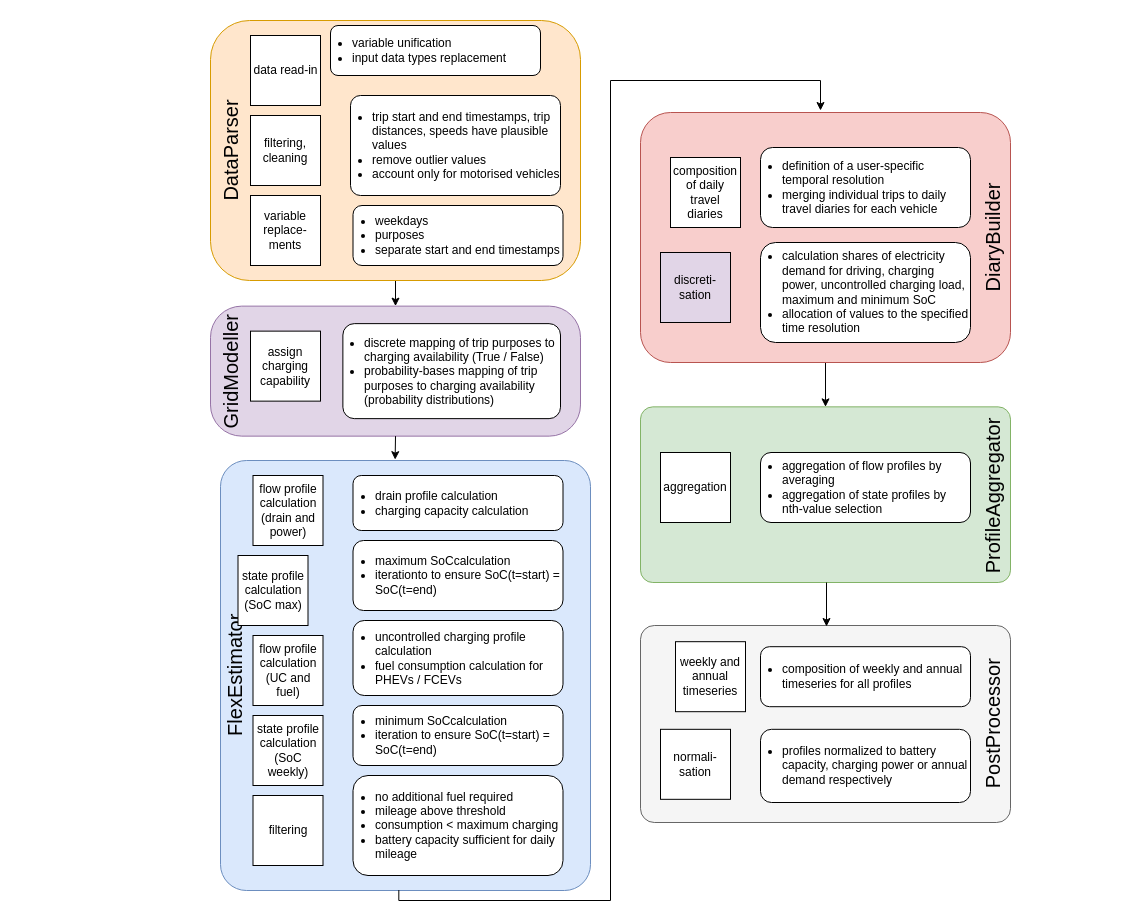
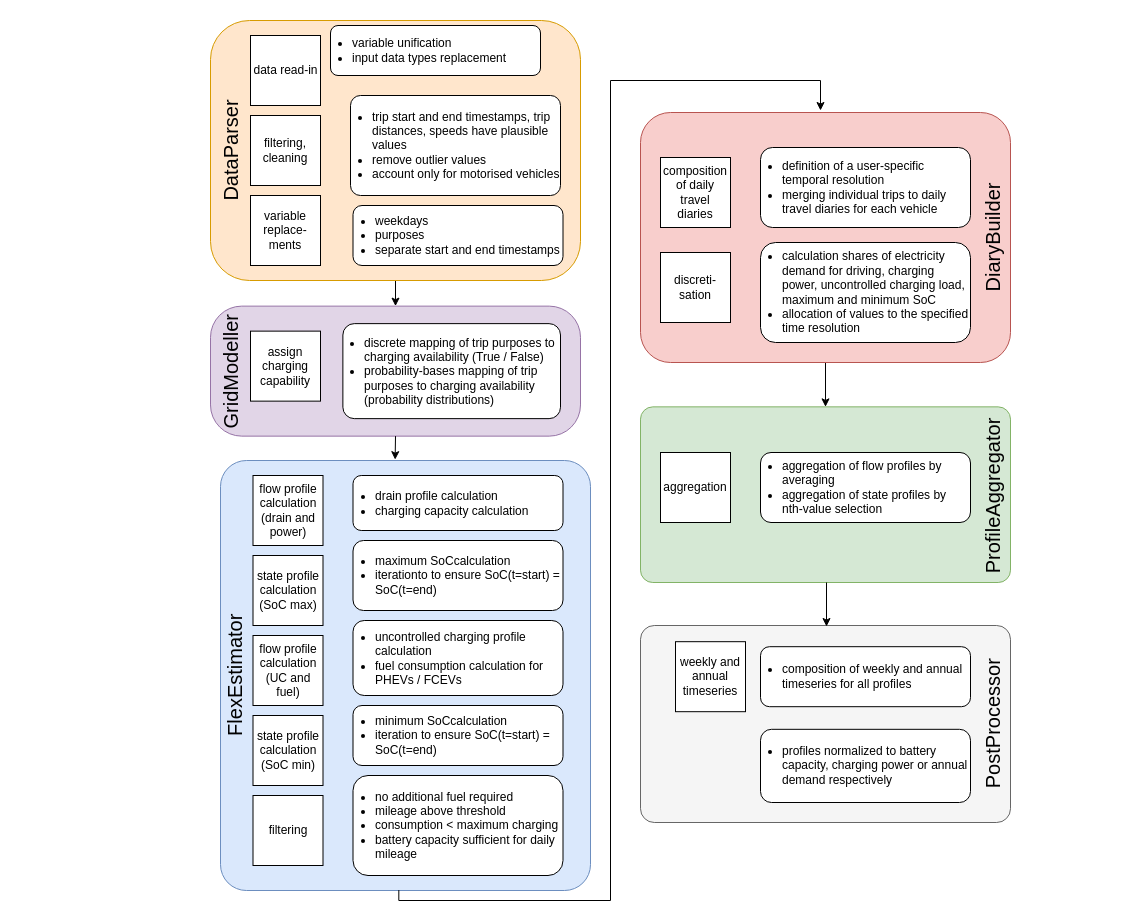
node "composition of daily travel diaries": moved (706, 193) -> (696, 193)
node "discreti- sation": fillcolor #e1d5e7 -> #ffffff
node "state profile calculation (SoC max)": moved (273, 591) -> (288, 591)
node "state profile calculation (SoC weekly)": label "state profile calculation (SoC weekly)" -> "state profile calculation (SoC min)"
node "normali-sation": removed
